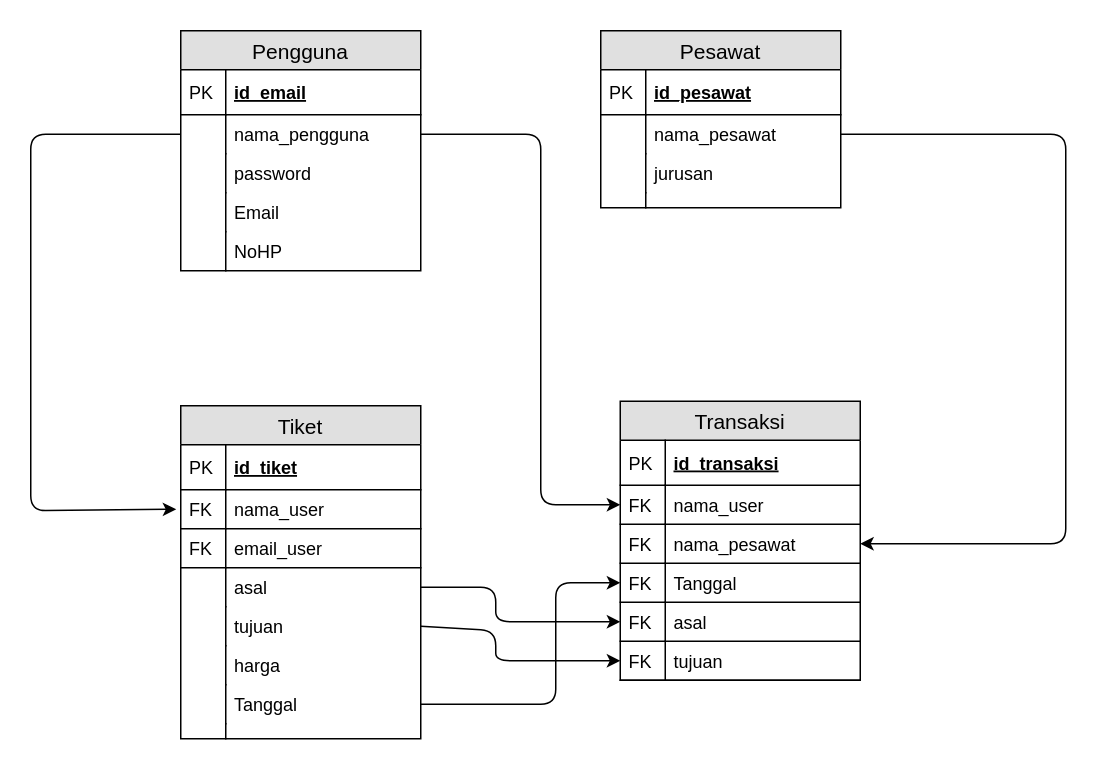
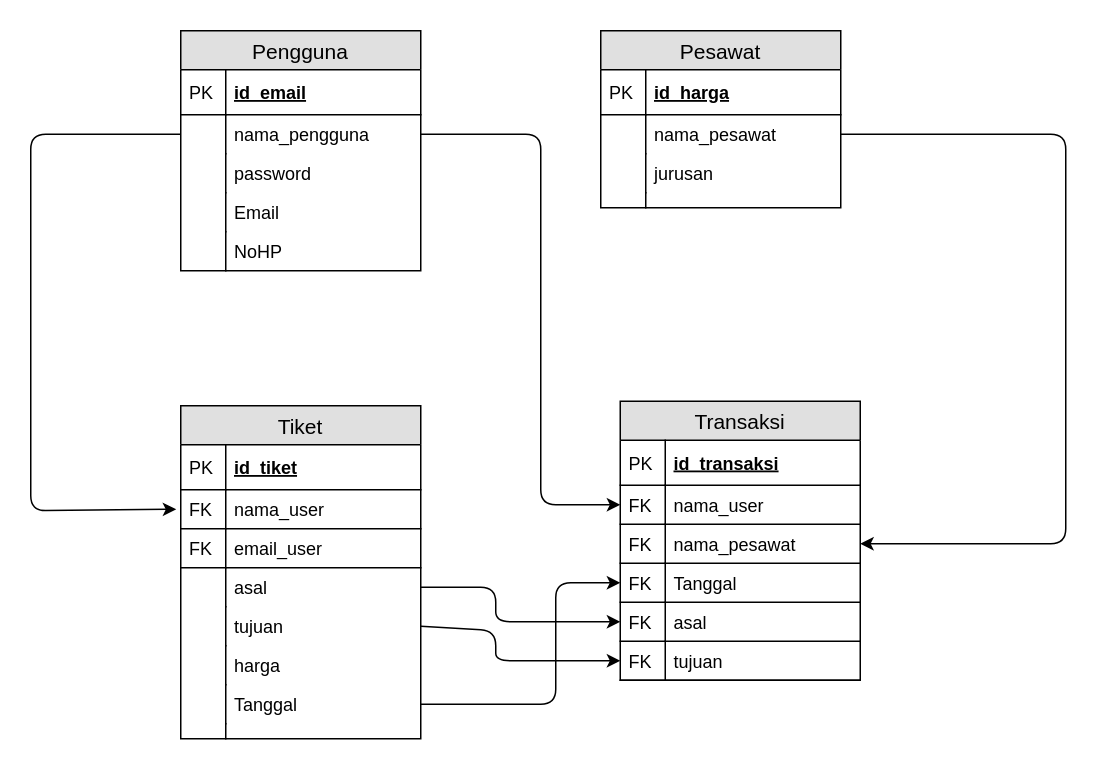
node "id_pesawat": label "id_pesawat" -> "id_harga"
